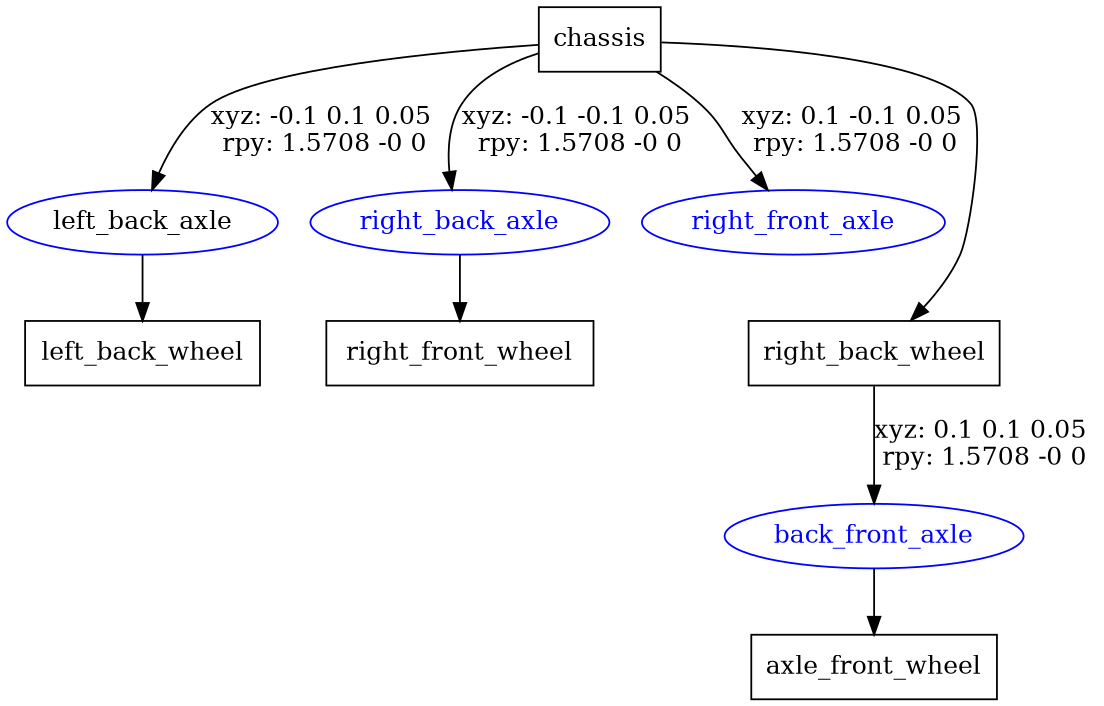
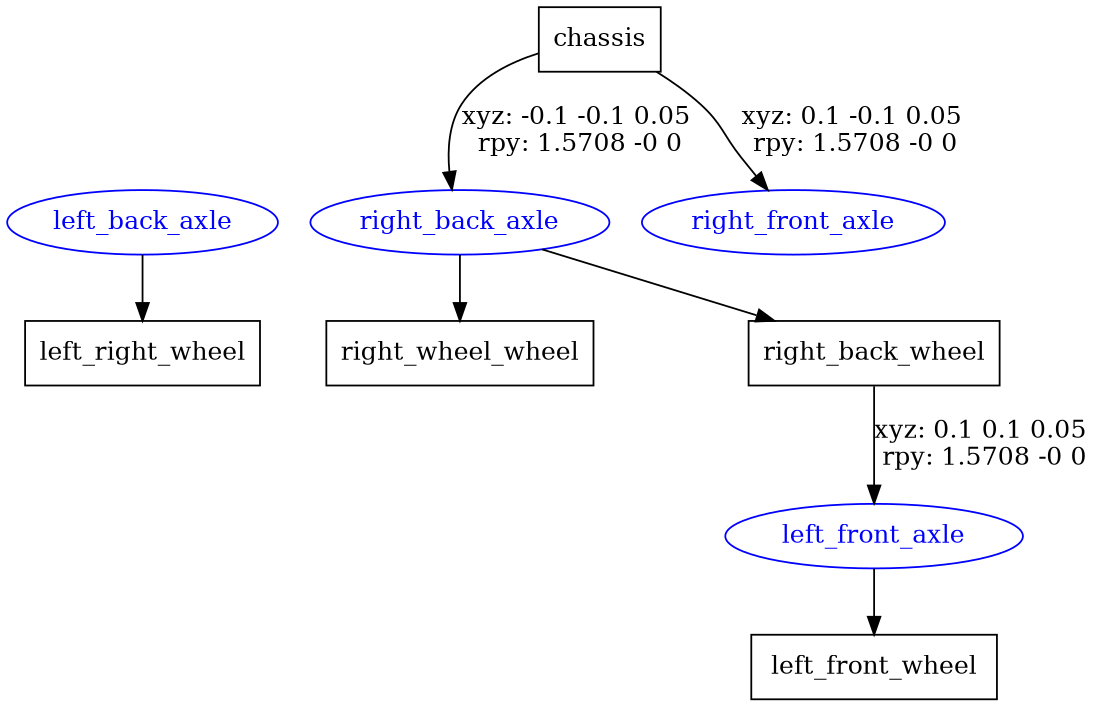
edge "chassis" -> "left_back_axle": removed, label "xyz: -0.1 0.1 0.05 rpy: 1.5708 -0 0"
edge "chassis" -> "right_back_wheel": now "right_back_axle" -> "right_back_wheel"
node "left_back_axle": fontcolor black -> blue
node "left_back_wheel": label "left_back_wheel" -> "left_right_wheel"
node "right_front_wheel": label "right_front_wheel" -> "right_wheel_wheel"
node "back_front_axle": label "back_front_axle" -> "left_front_axle"
node "axle_front_wheel": label "axle_front_wheel" -> "left_front_wheel"
